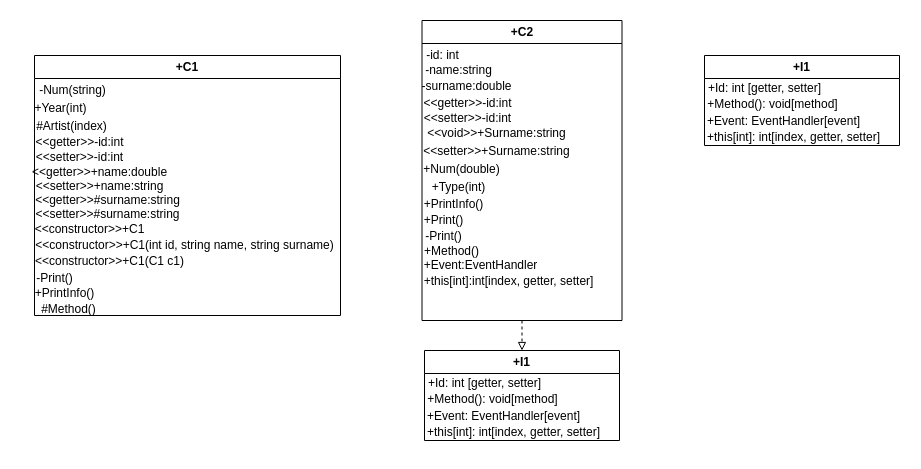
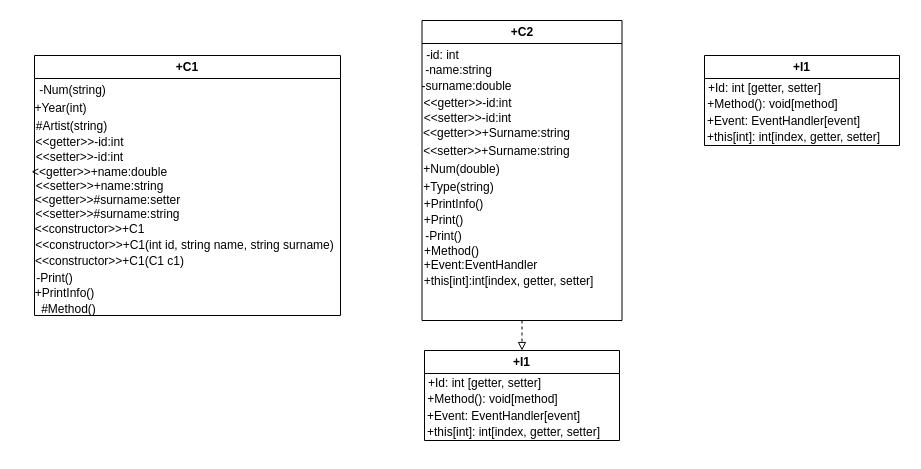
node "#Artist(index)": label "#Artist(index)" -> "#Artist(string)"
node "<<void>>+Surname:string": label "<<void>>+Surname:string" -> "<<getter>>+Surname:string"
node "+Type(int)": label "+Type(int)" -> "+Type(string)"
node "<<getter>>#surname:string": label "<<getter>>#surname:string" -> "<<getter>>#surname:setter"
